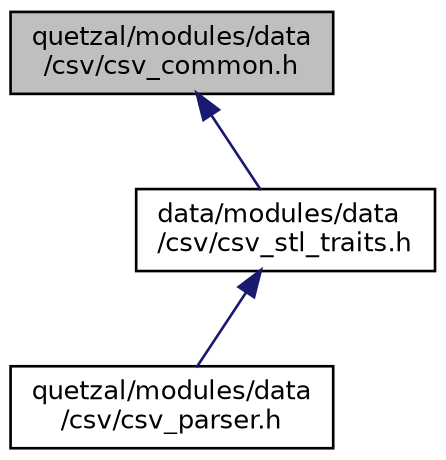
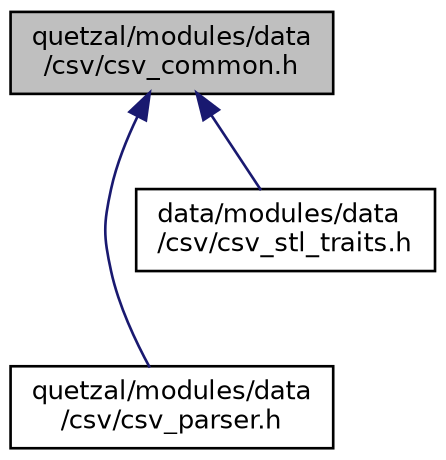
edge "quetzal/modules/data /csv/csv_parser.h" -> "data/modules/data /csv/csv_stl_traits.h": now "quetzal/modules/data /csv/csv_parser.h" -> "quetzal/modules/data /csv/csv_common.h"
